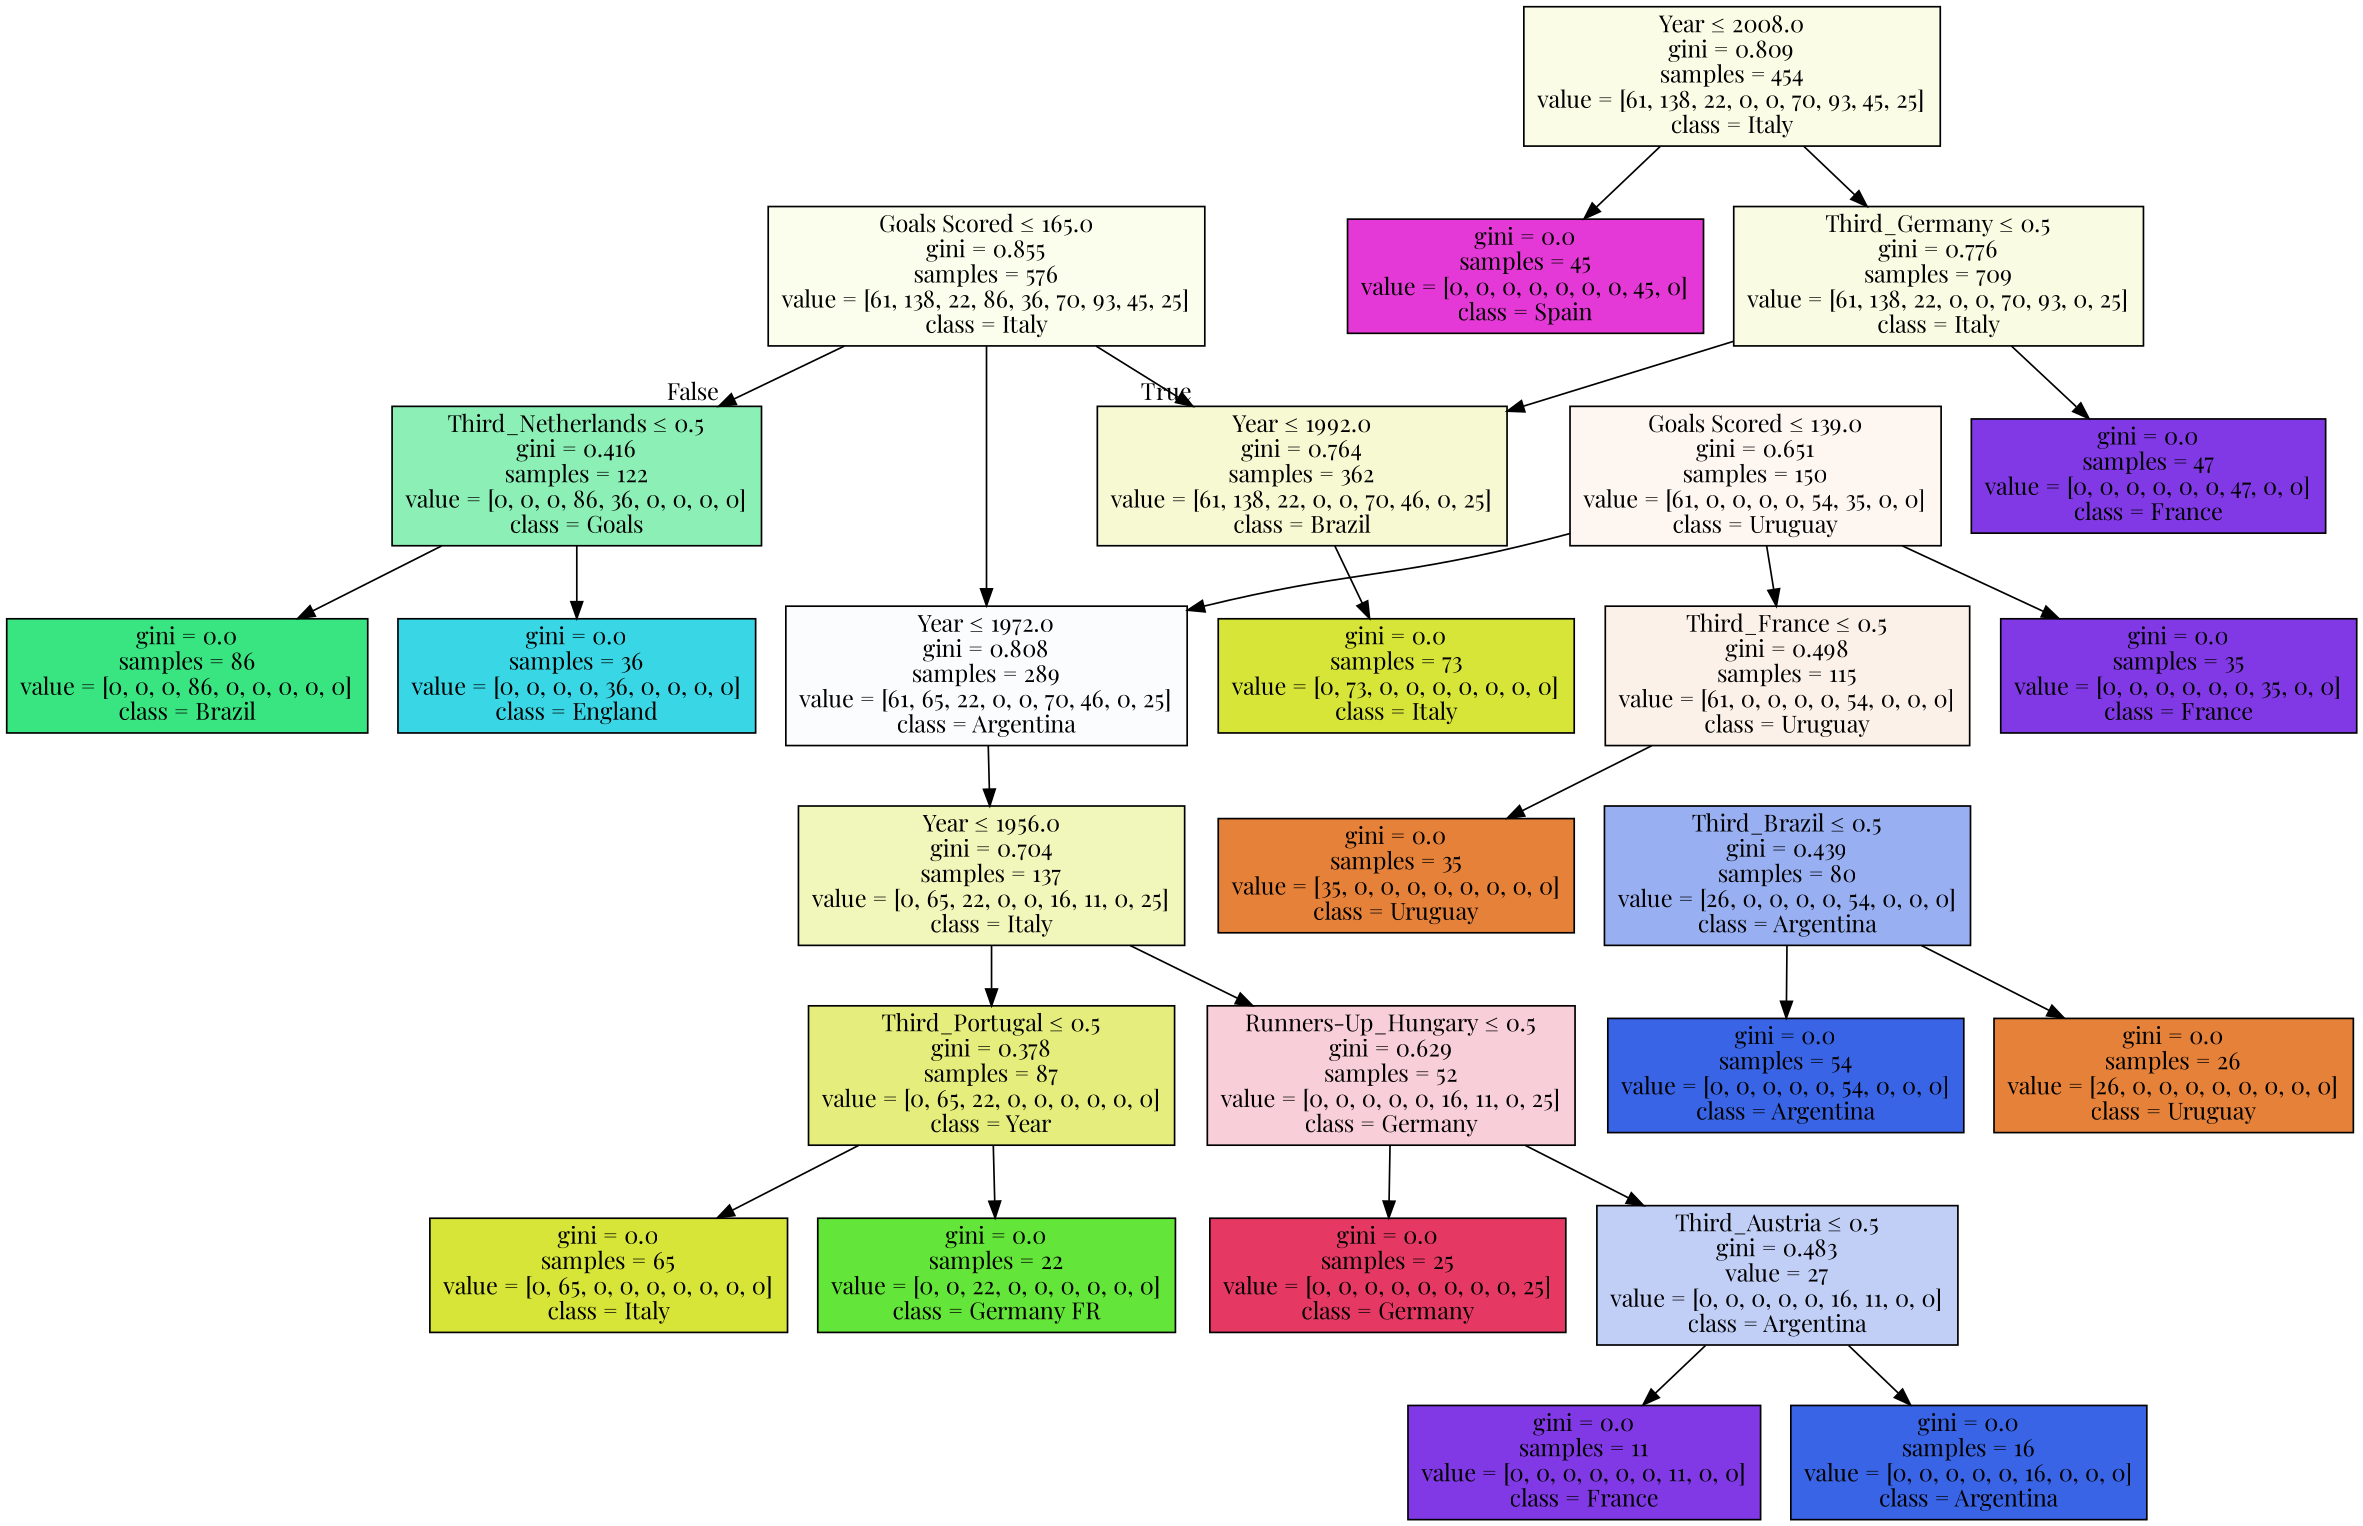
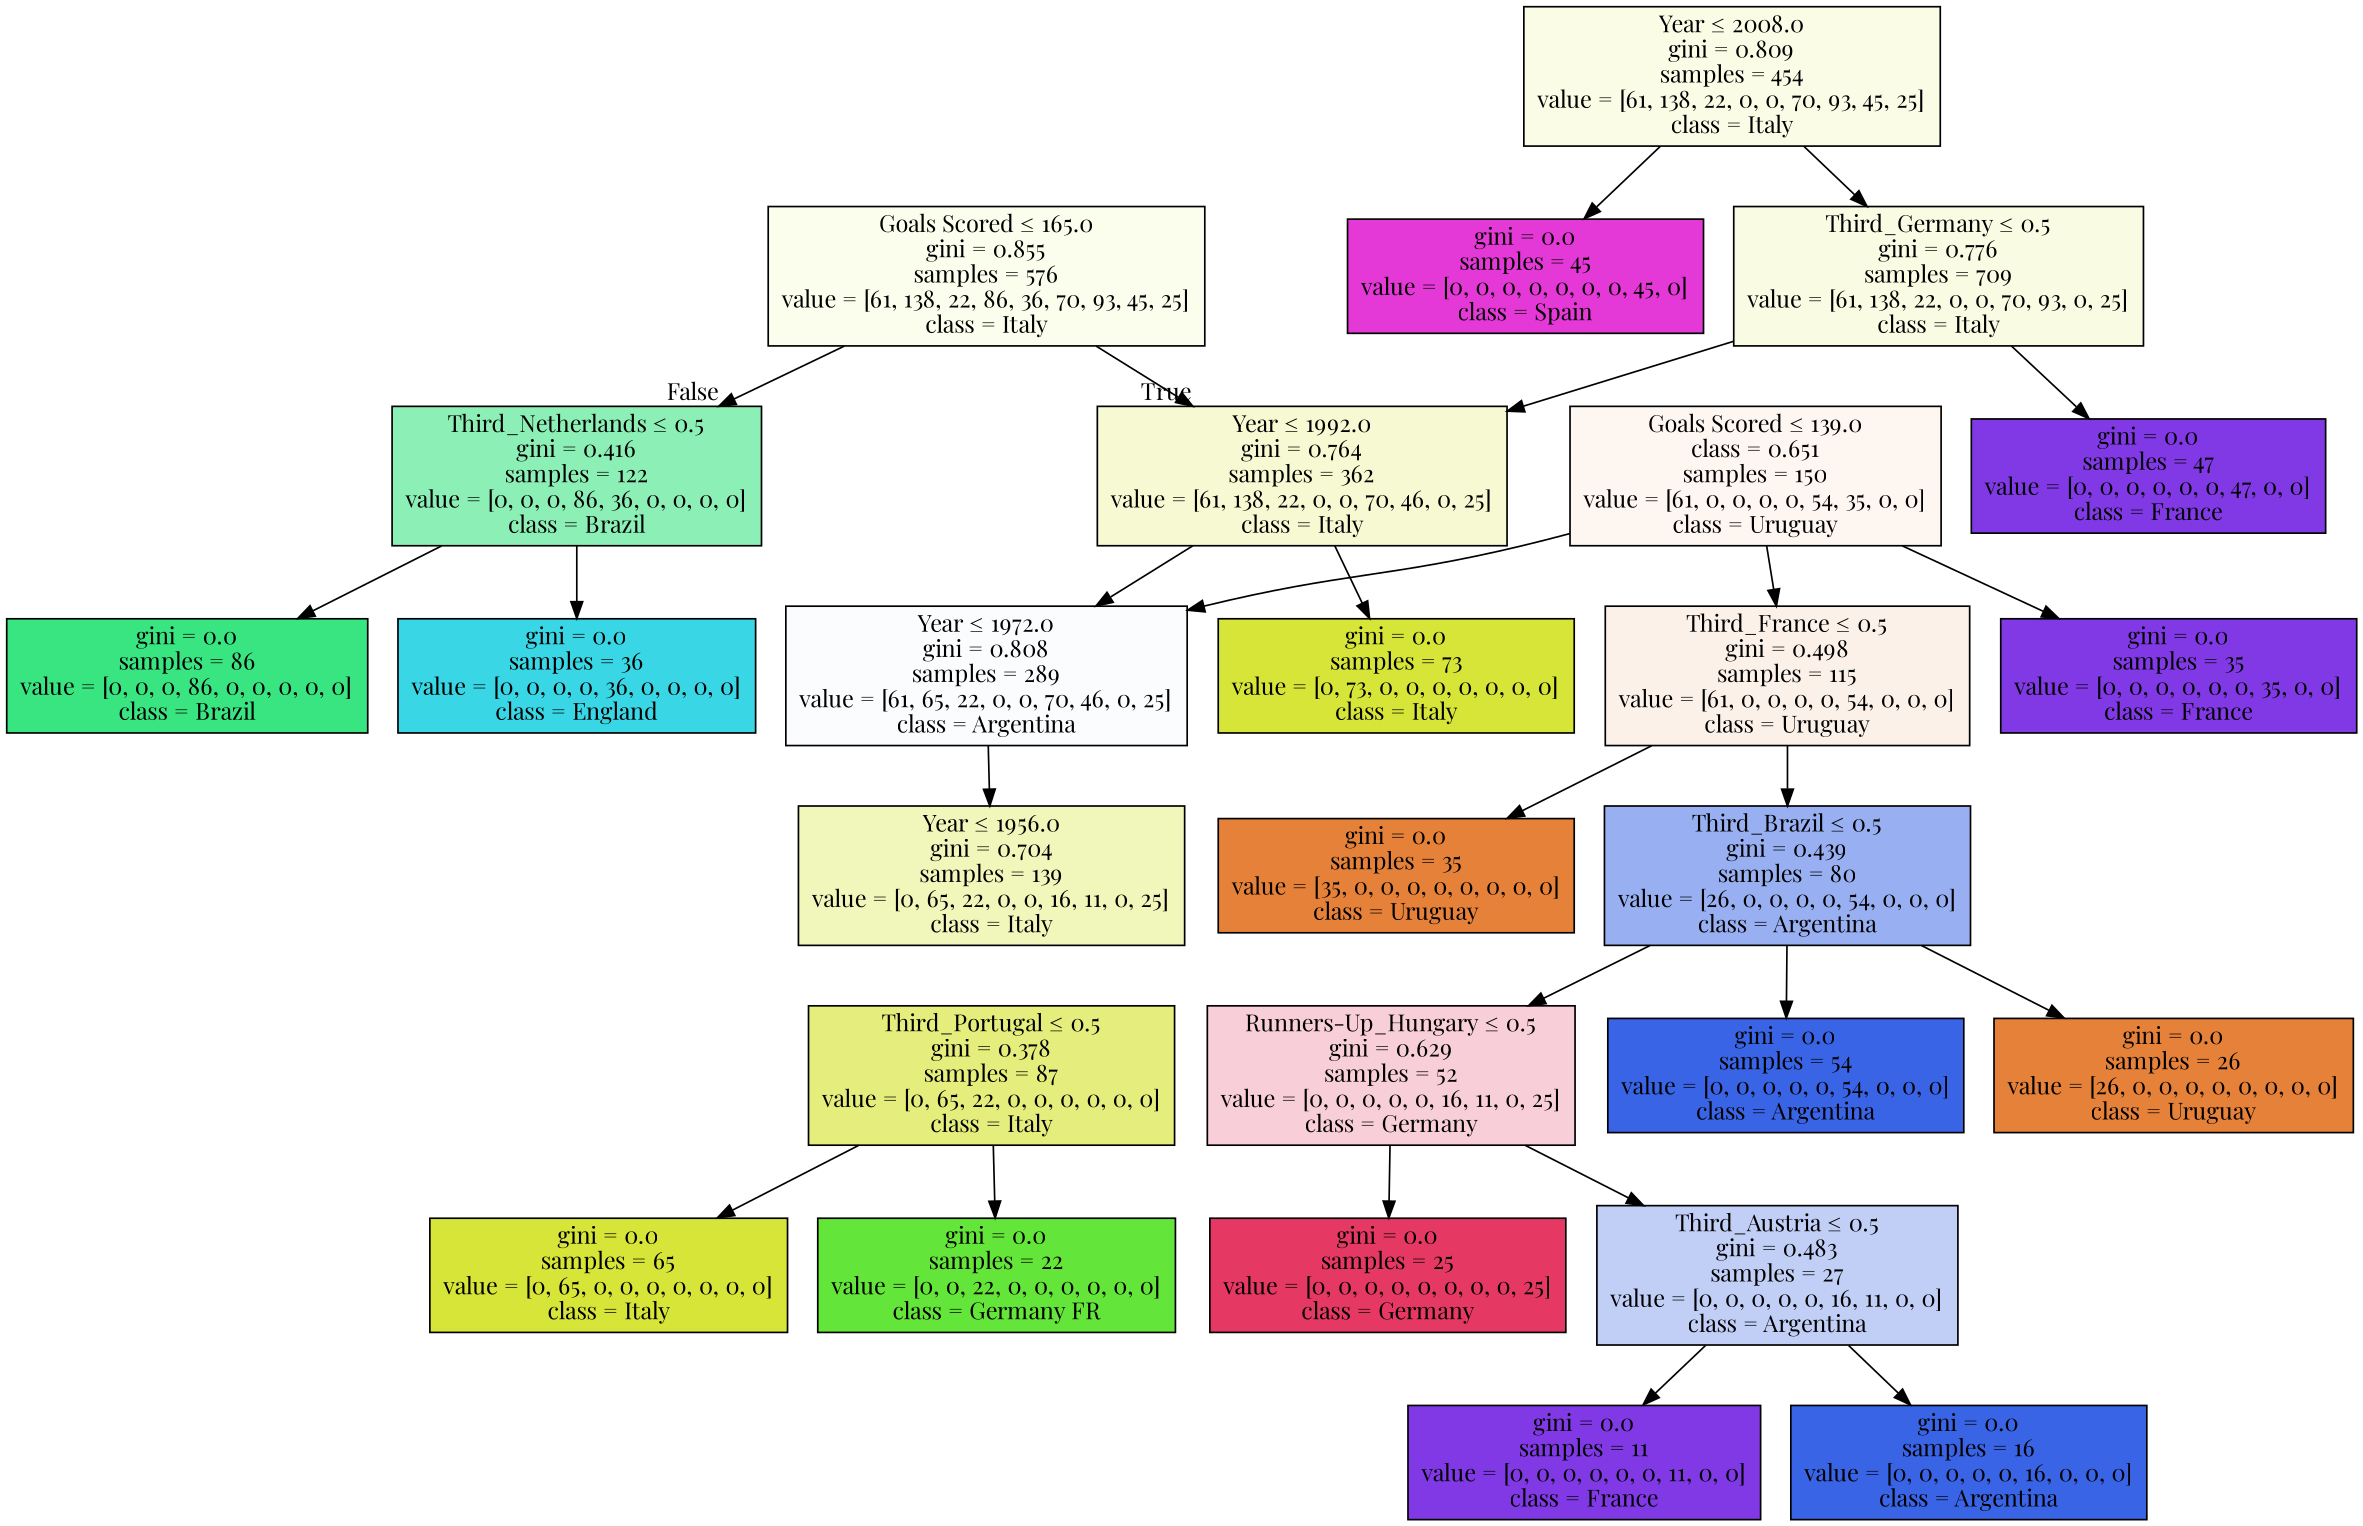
node "Goals Scored ≤ 139.0": text "gini = 0.651" -> "class = 0.651"
edge "Goals Scored ≤ 165.0" -> "Year ≤ 1972.0": now "Year ≤ 1992.0" -> "Year ≤ 1972.0"
node "Third_Netherlands ≤ 0.5": text "class = Goals" -> "class = Brazil"
node "Year ≤ 1992.0": text "class = Brazil" -> "class = Italy"
edge "Third_France ≤ 0.5" -> "Third_Brazil ≤ 0.5": added
node "Year ≤ 1956.0": text "samples = 137" -> "samples = 139"
edge "Year ≤ 1956.0" -> "Third_Portugal ≤ 0.5": removed
edge "Year ≤ 1956.0" -> "Runners-Up_Hungary ≤ 0.5": now "Third_Brazil ≤ 0.5" -> "Runners-Up_Hungary ≤ 0.5"
node "Third_Portugal ≤ 0.5": text "class = Year" -> "class = Italy"
node "Third_Austria ≤ 0.5": text "value = 27" -> "samples = 27"
